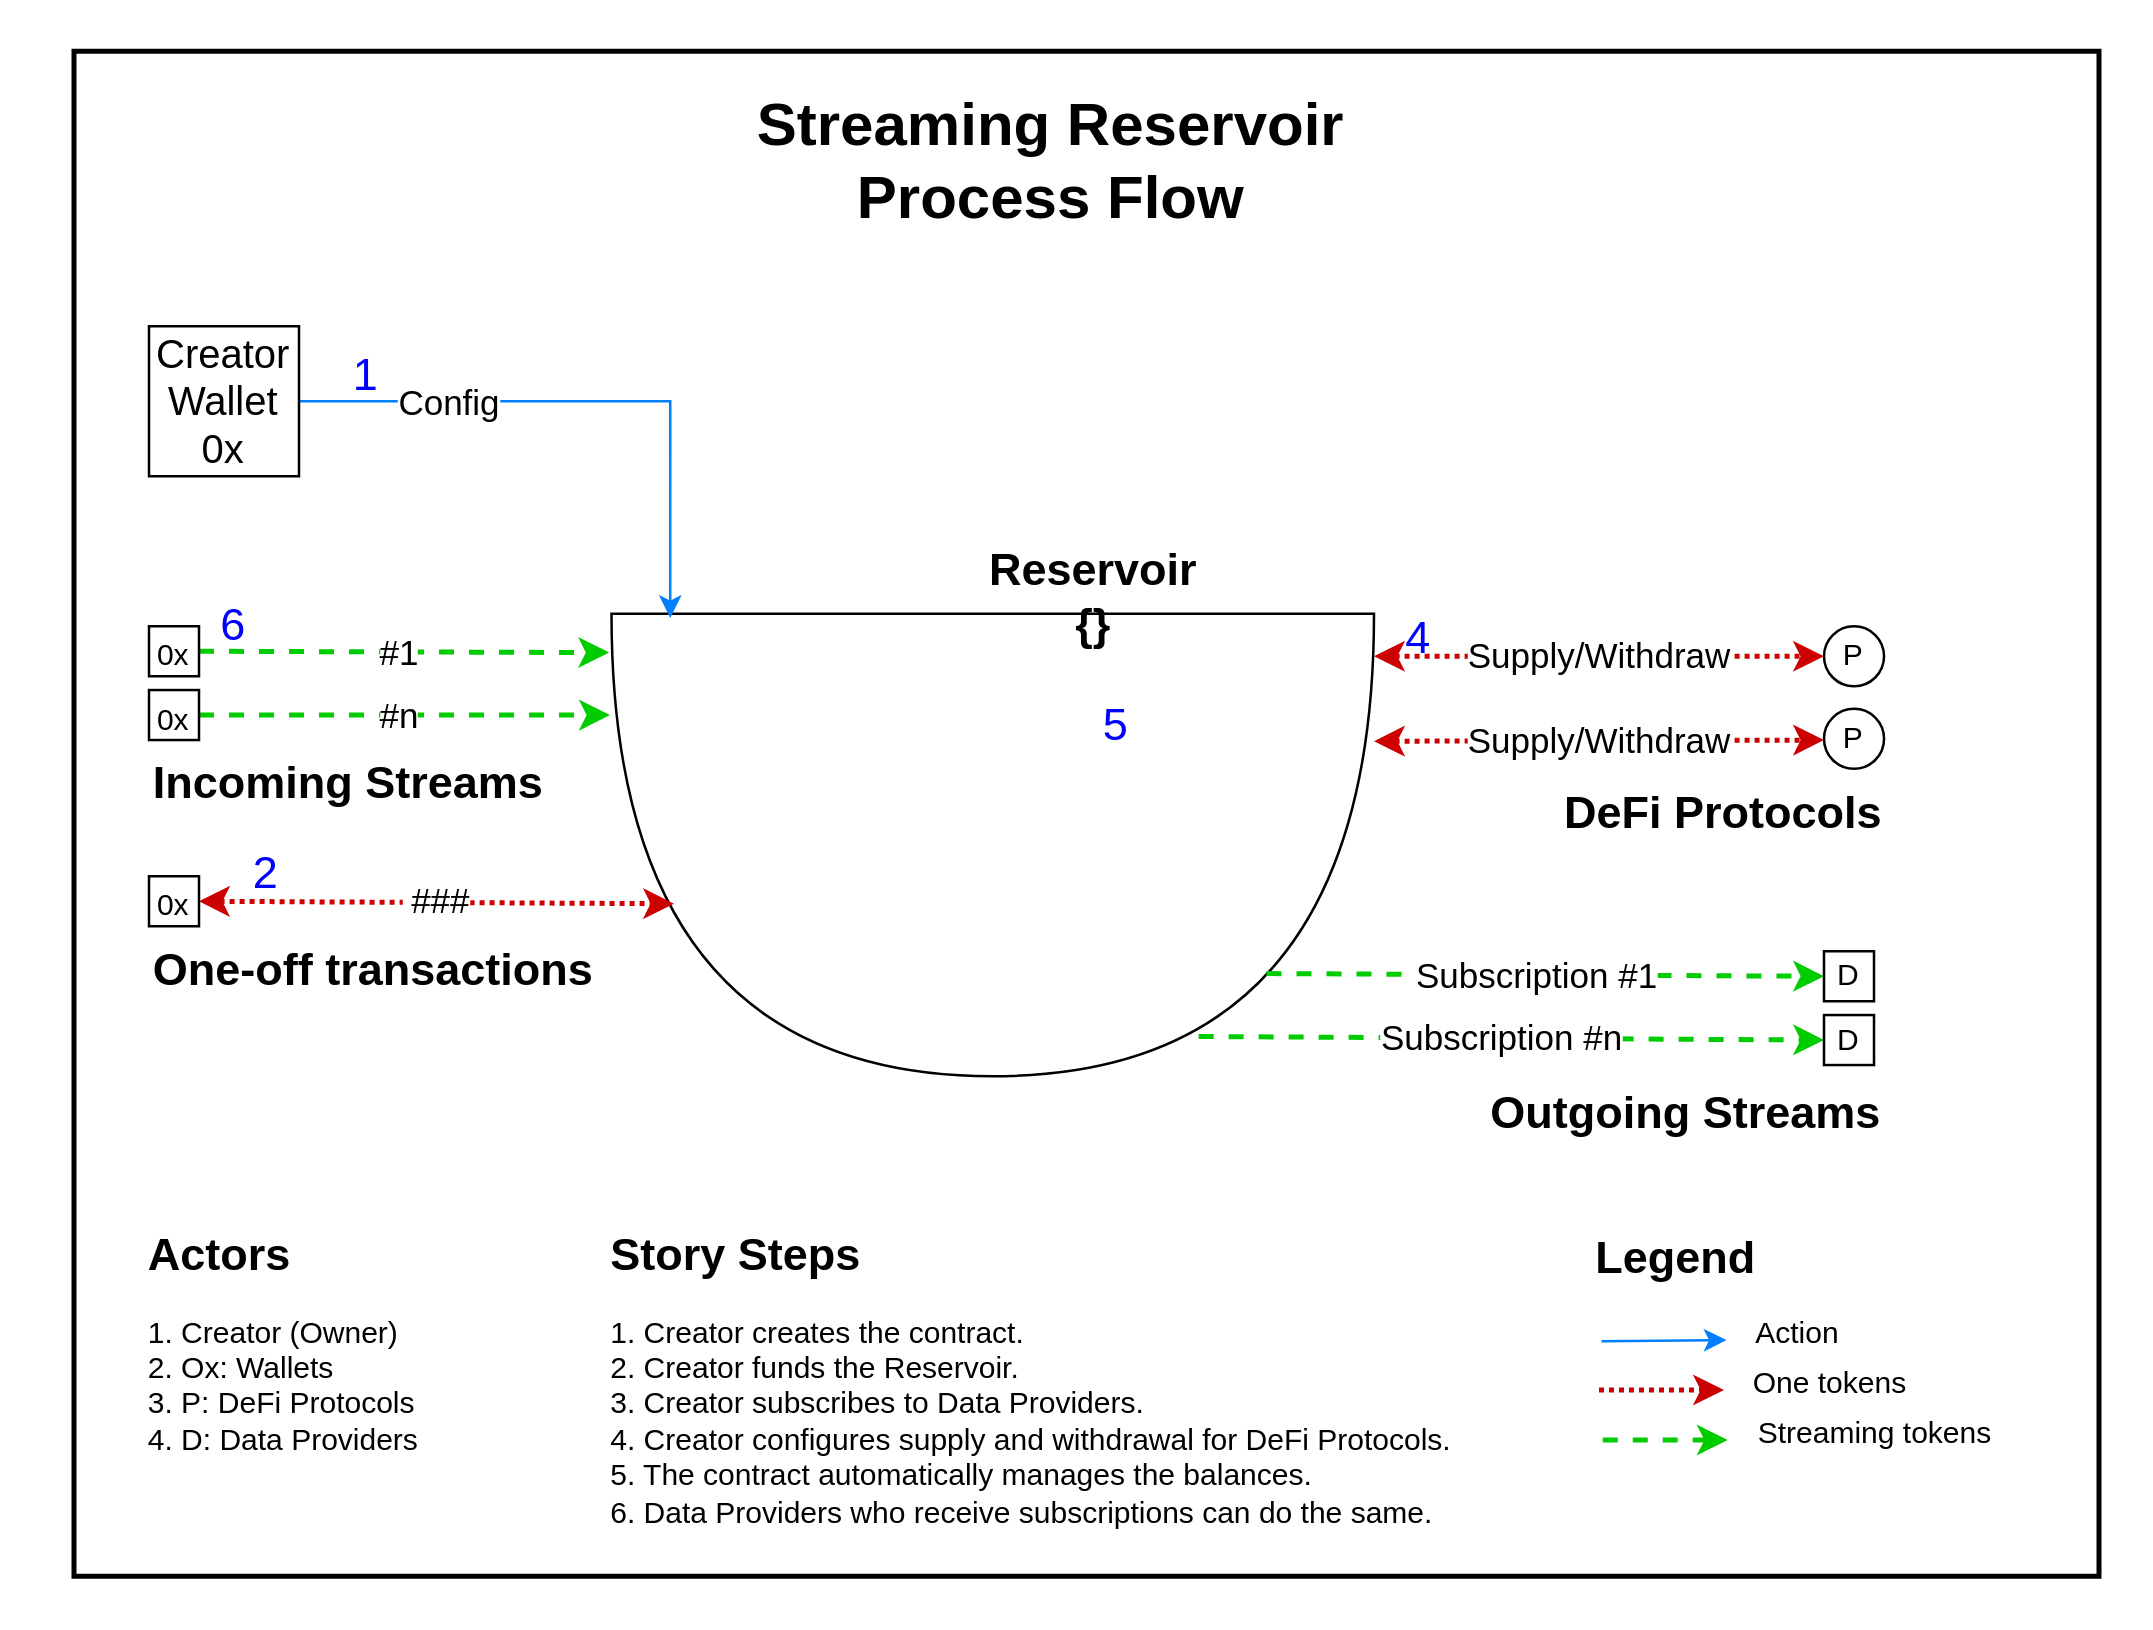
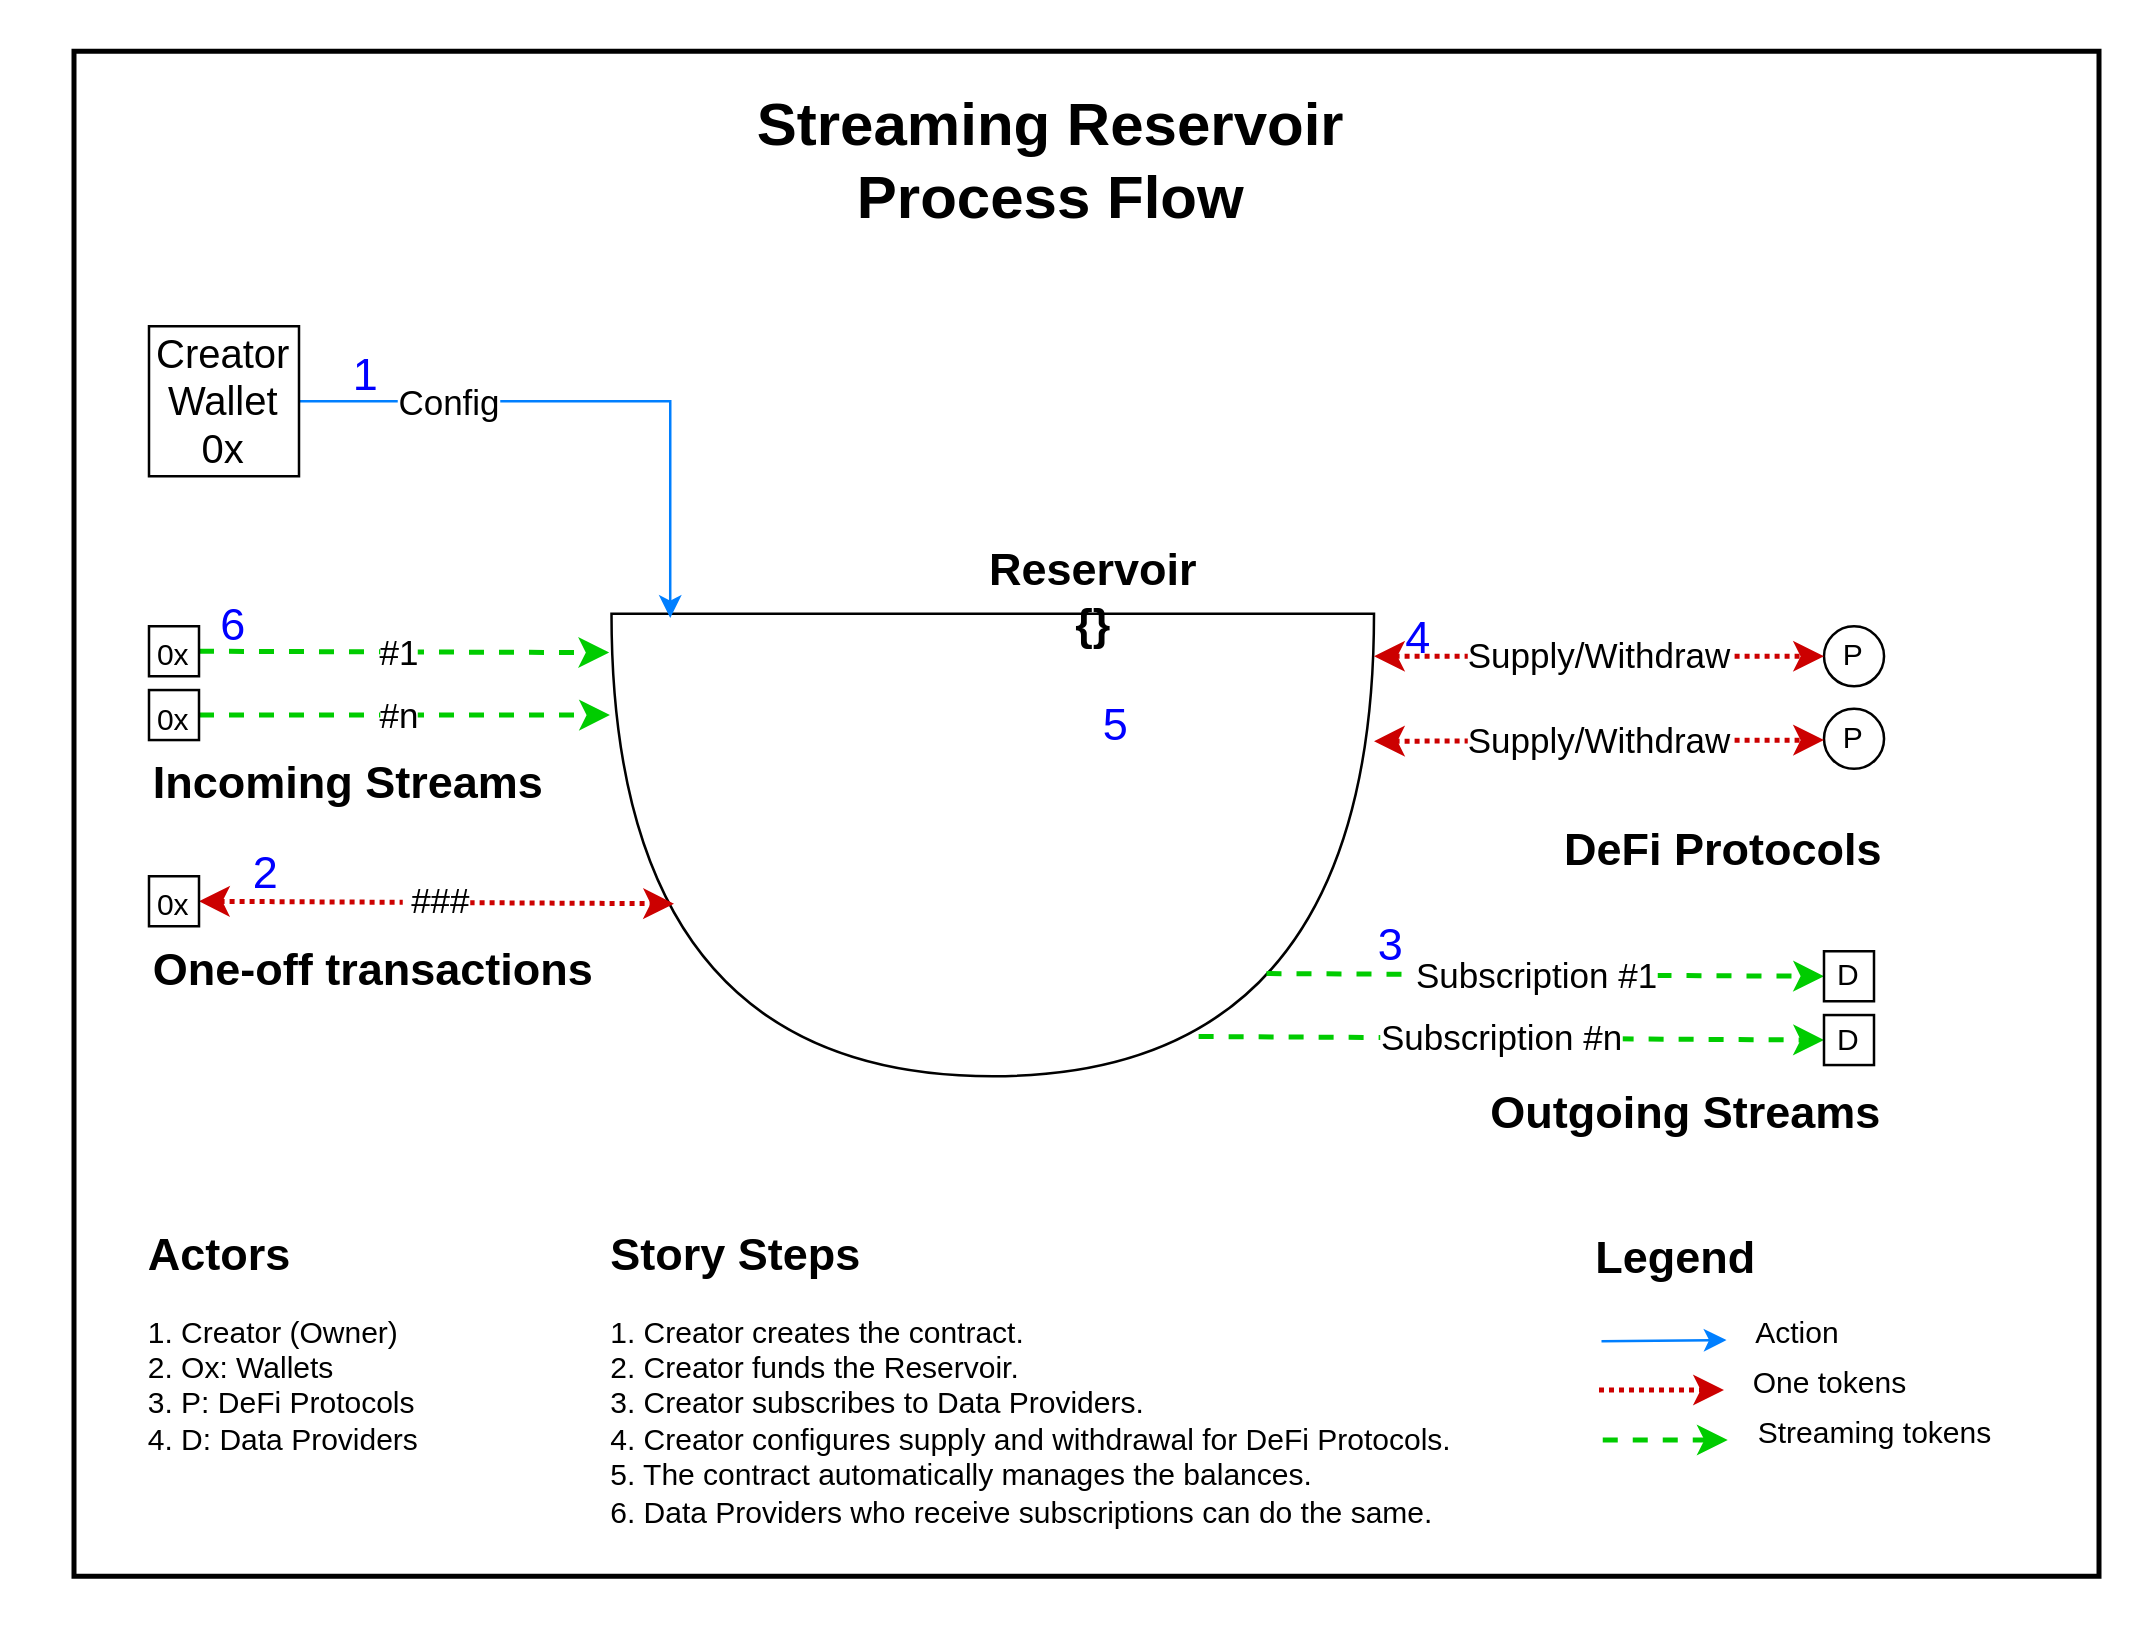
node "DeFi Protocols": moved (1724, 814) -> (1724, 851)
node "3": added
